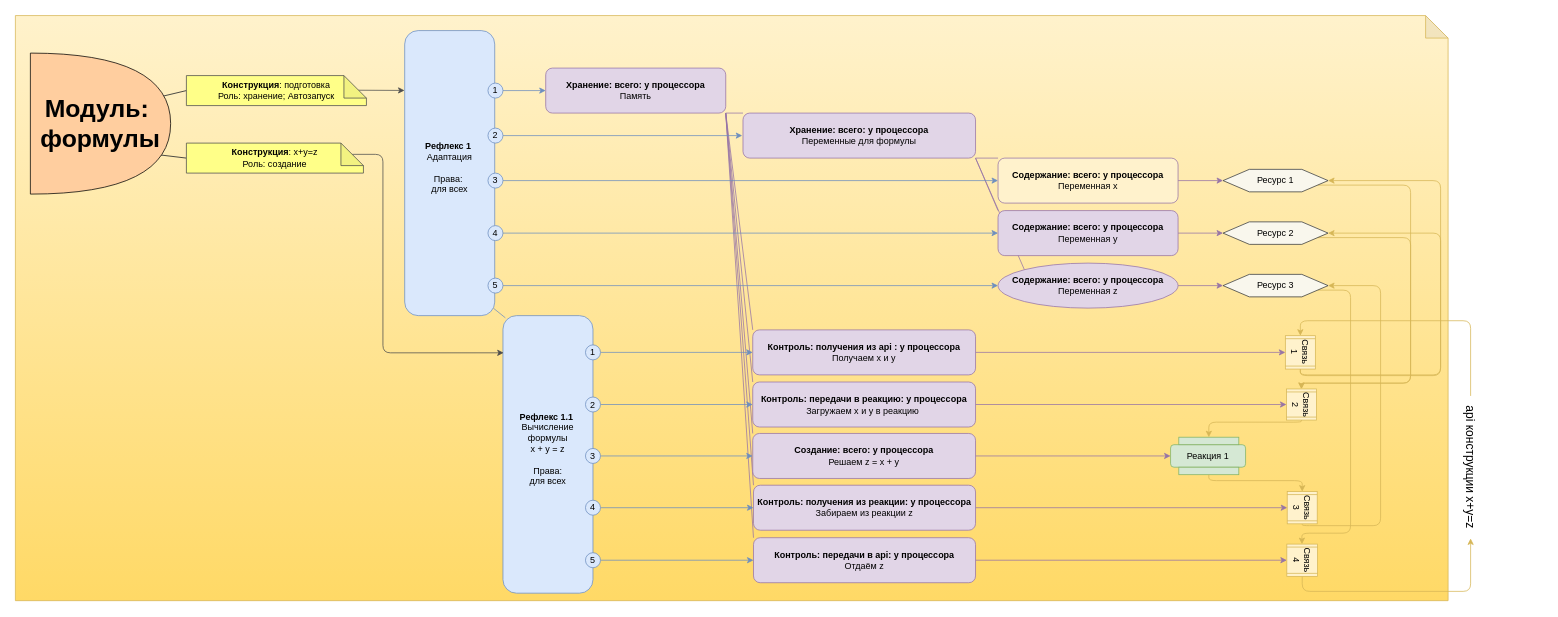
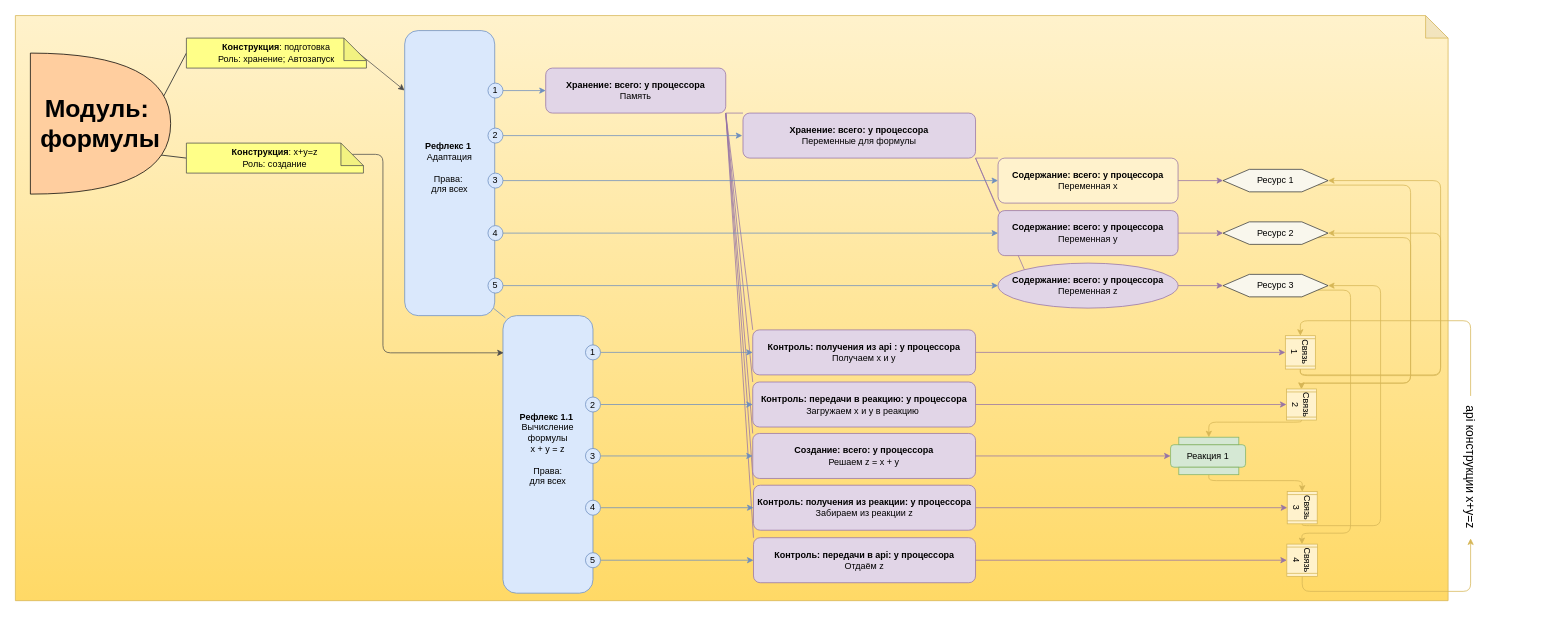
node "Конструкция: подготовка Роль: хранение; Автозапуск": moved (276, 90) -> (276, 53)
